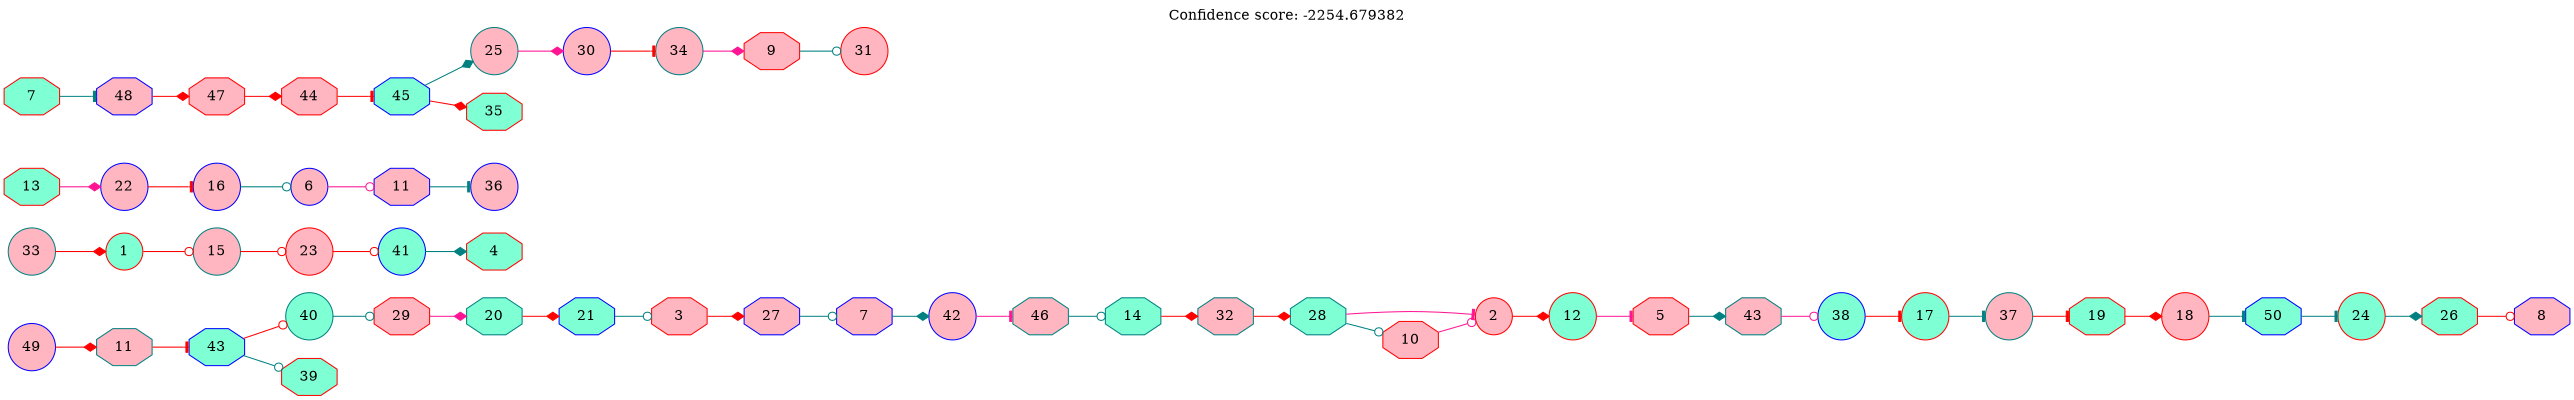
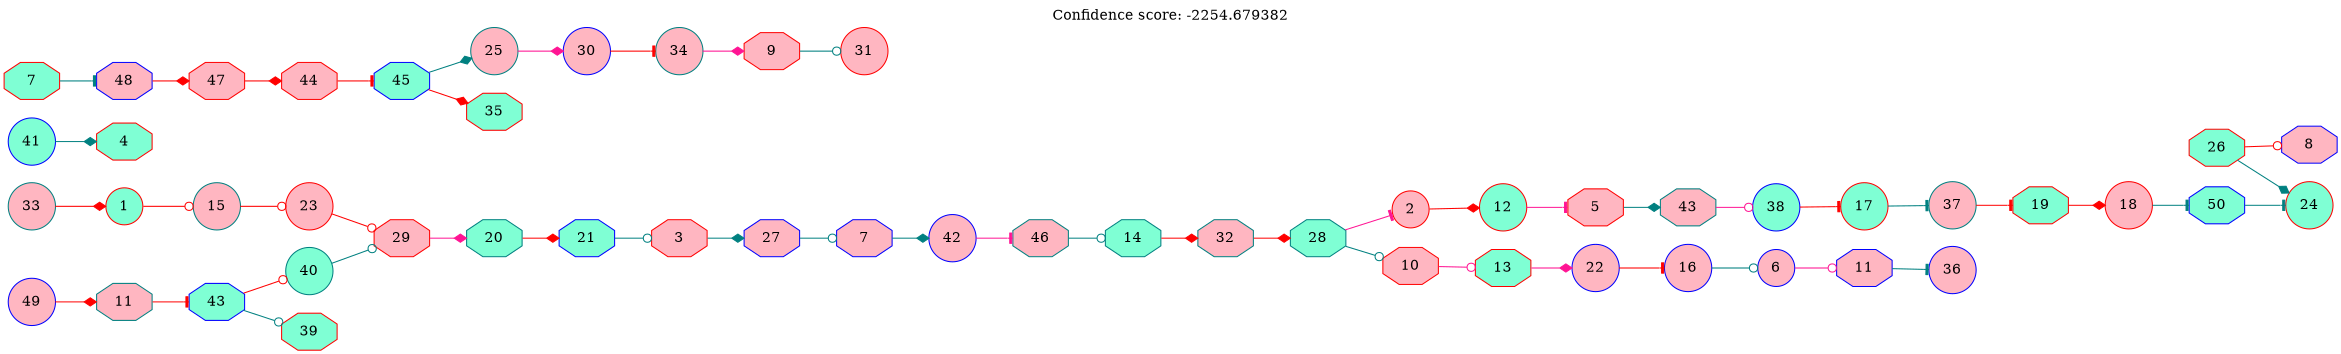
edge "23" -> "41": now "23" -> "29"
edge "3" -> "27": color red -> teal
edge "24" -> "26": reversed
edge "10" -> "2": now "10" -> "13"
